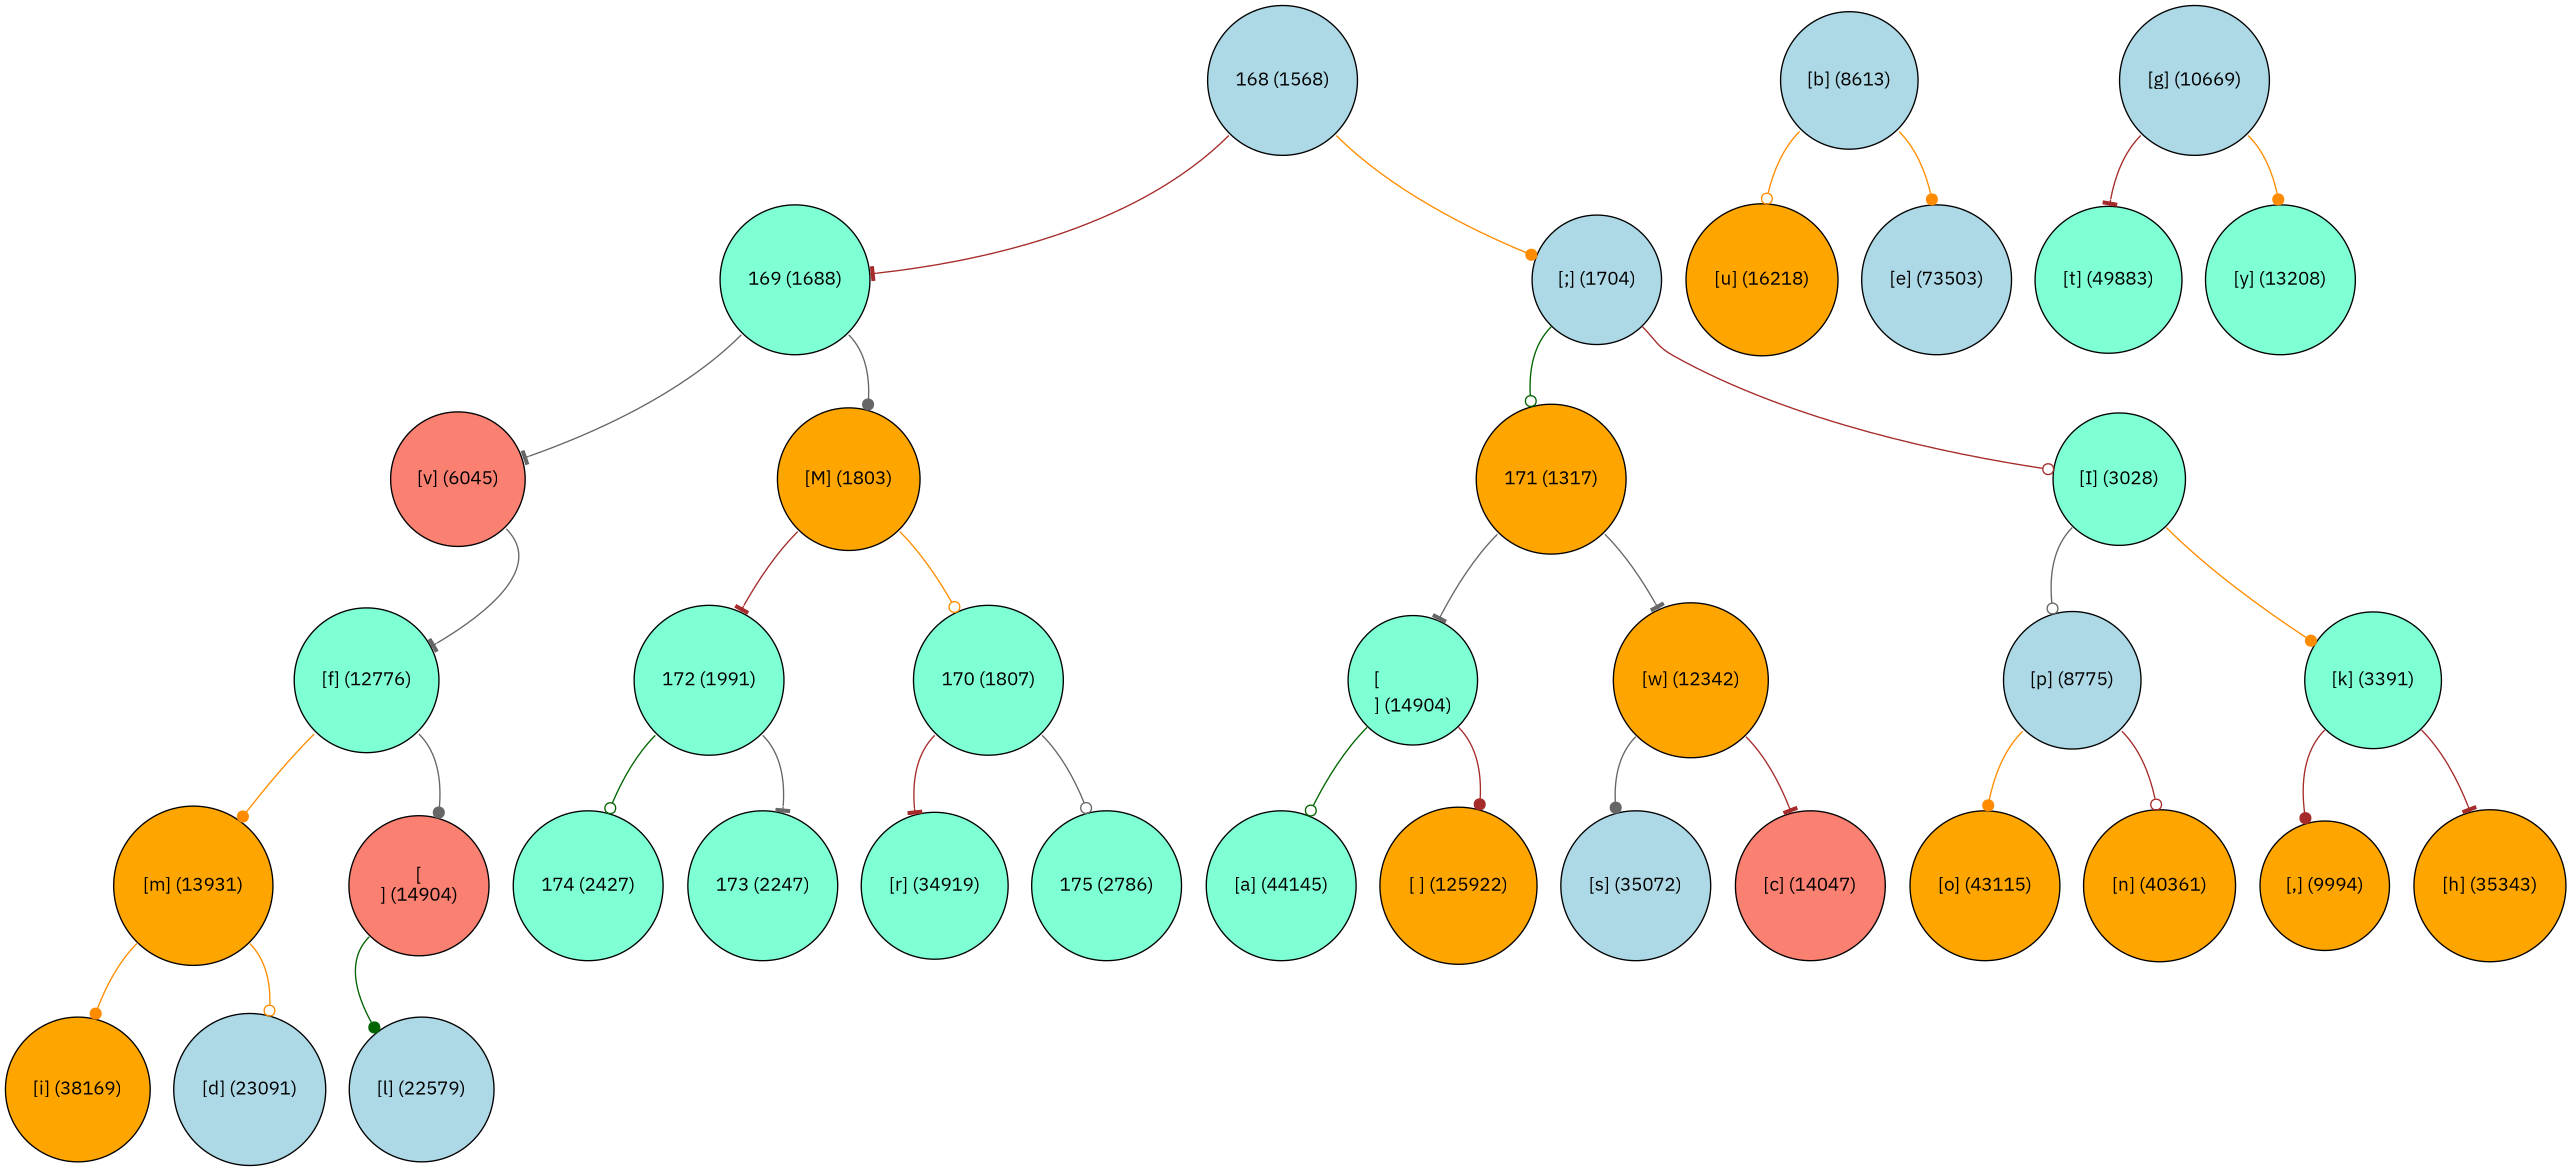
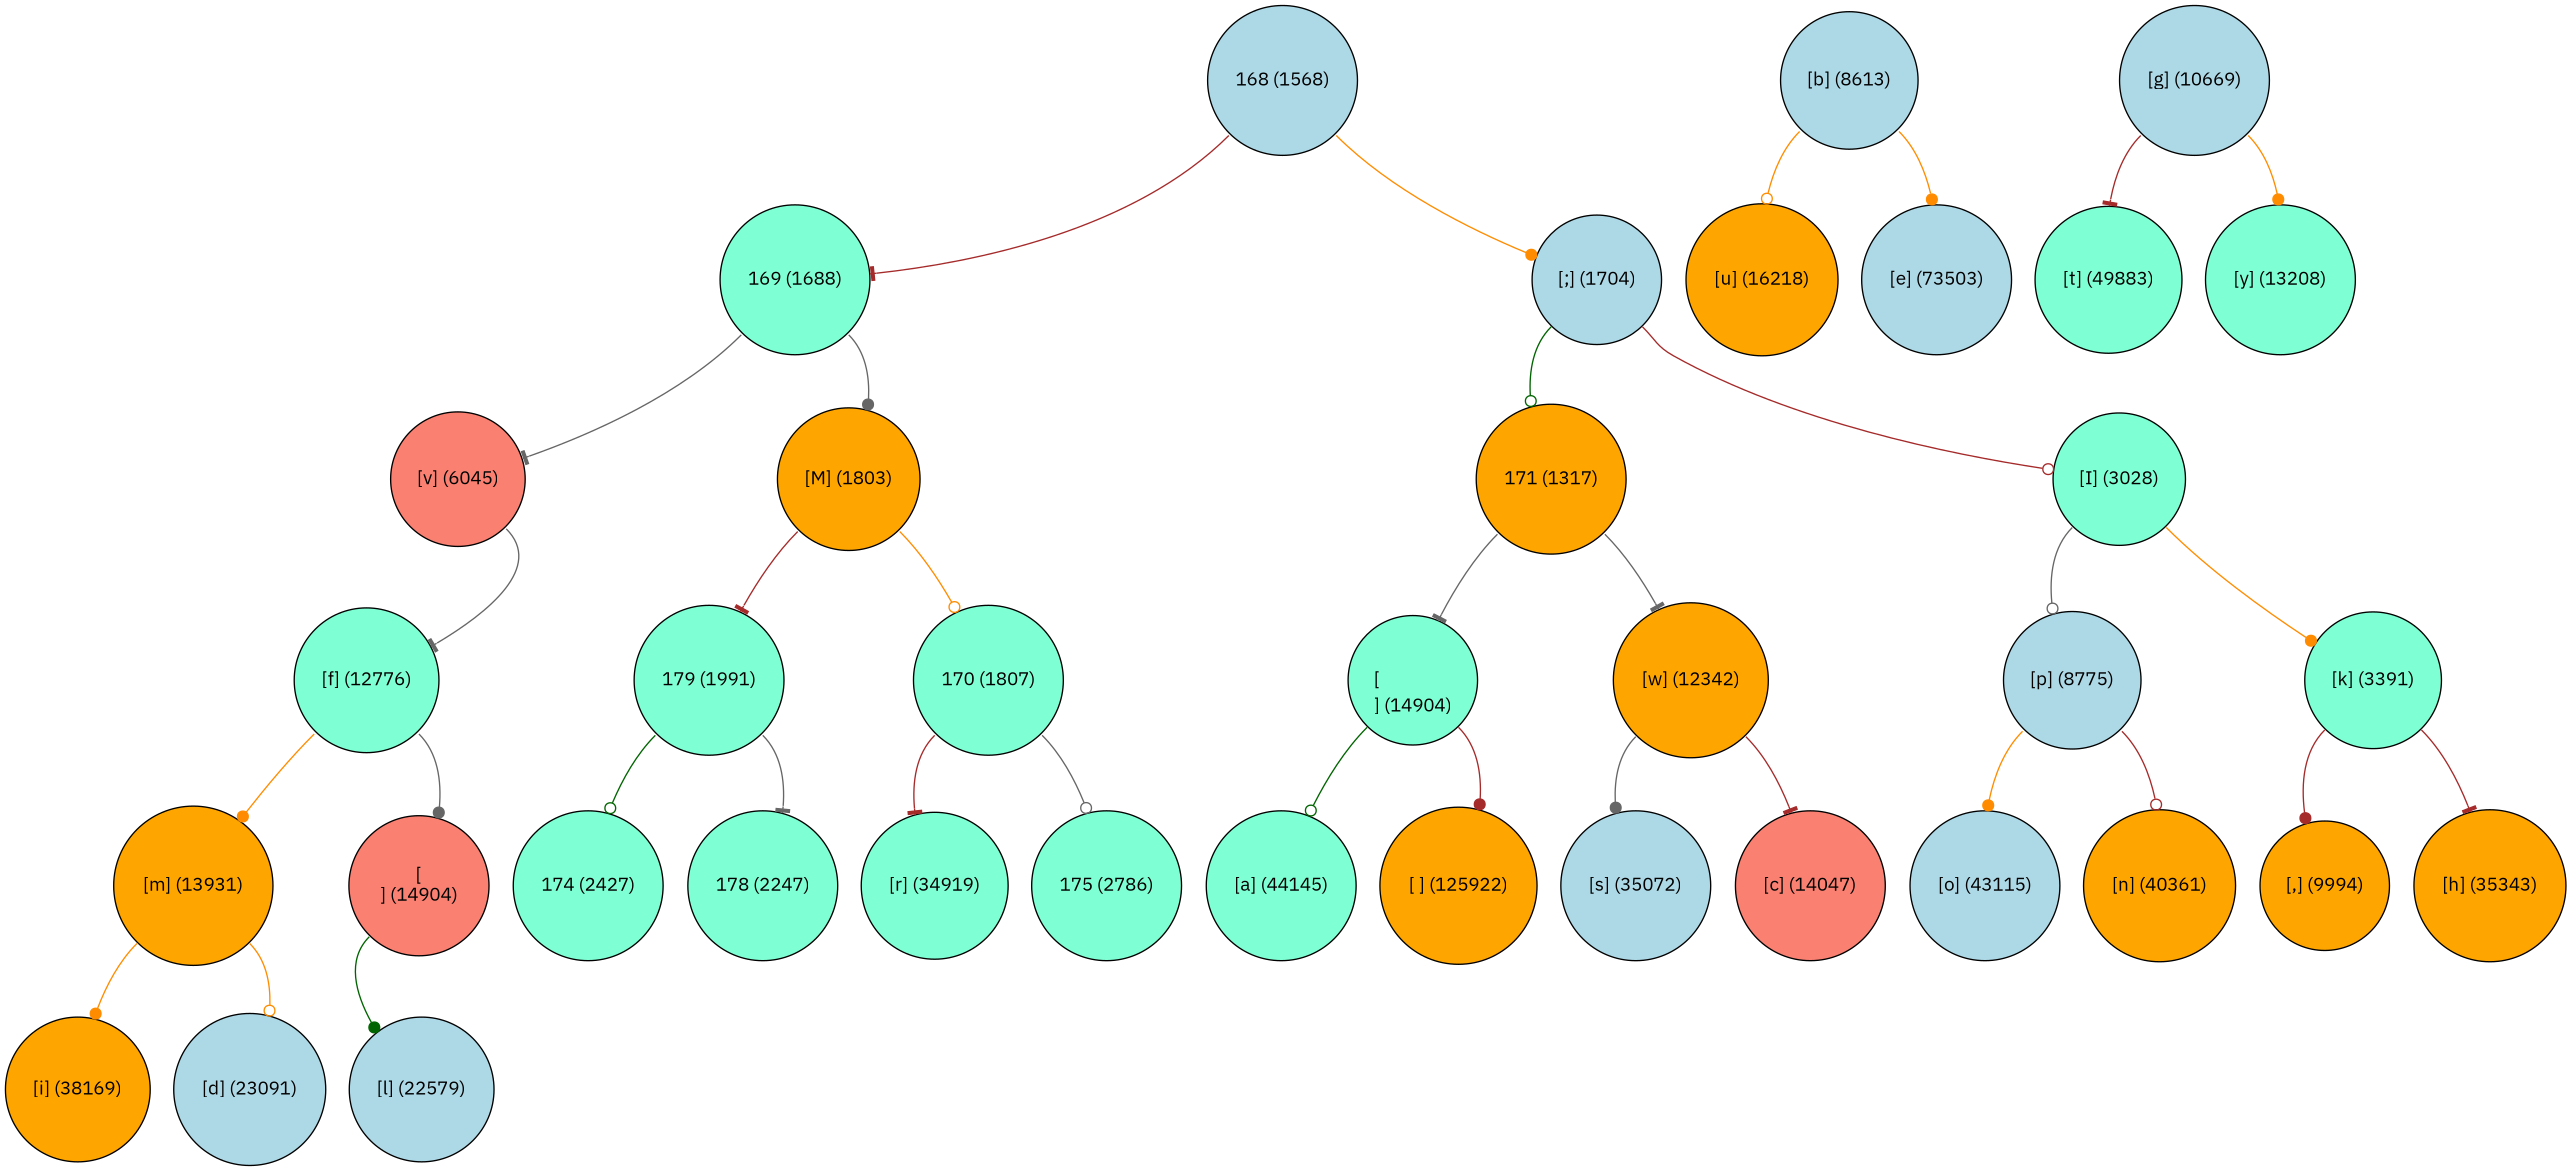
node "172 (1991)": label "172 (1991)" -> "179 (1991)"
node "173 (2247)": label "173 (2247)" -> "178 (2247)"
node "[o] (43115)": fillcolor orange -> lightblue
